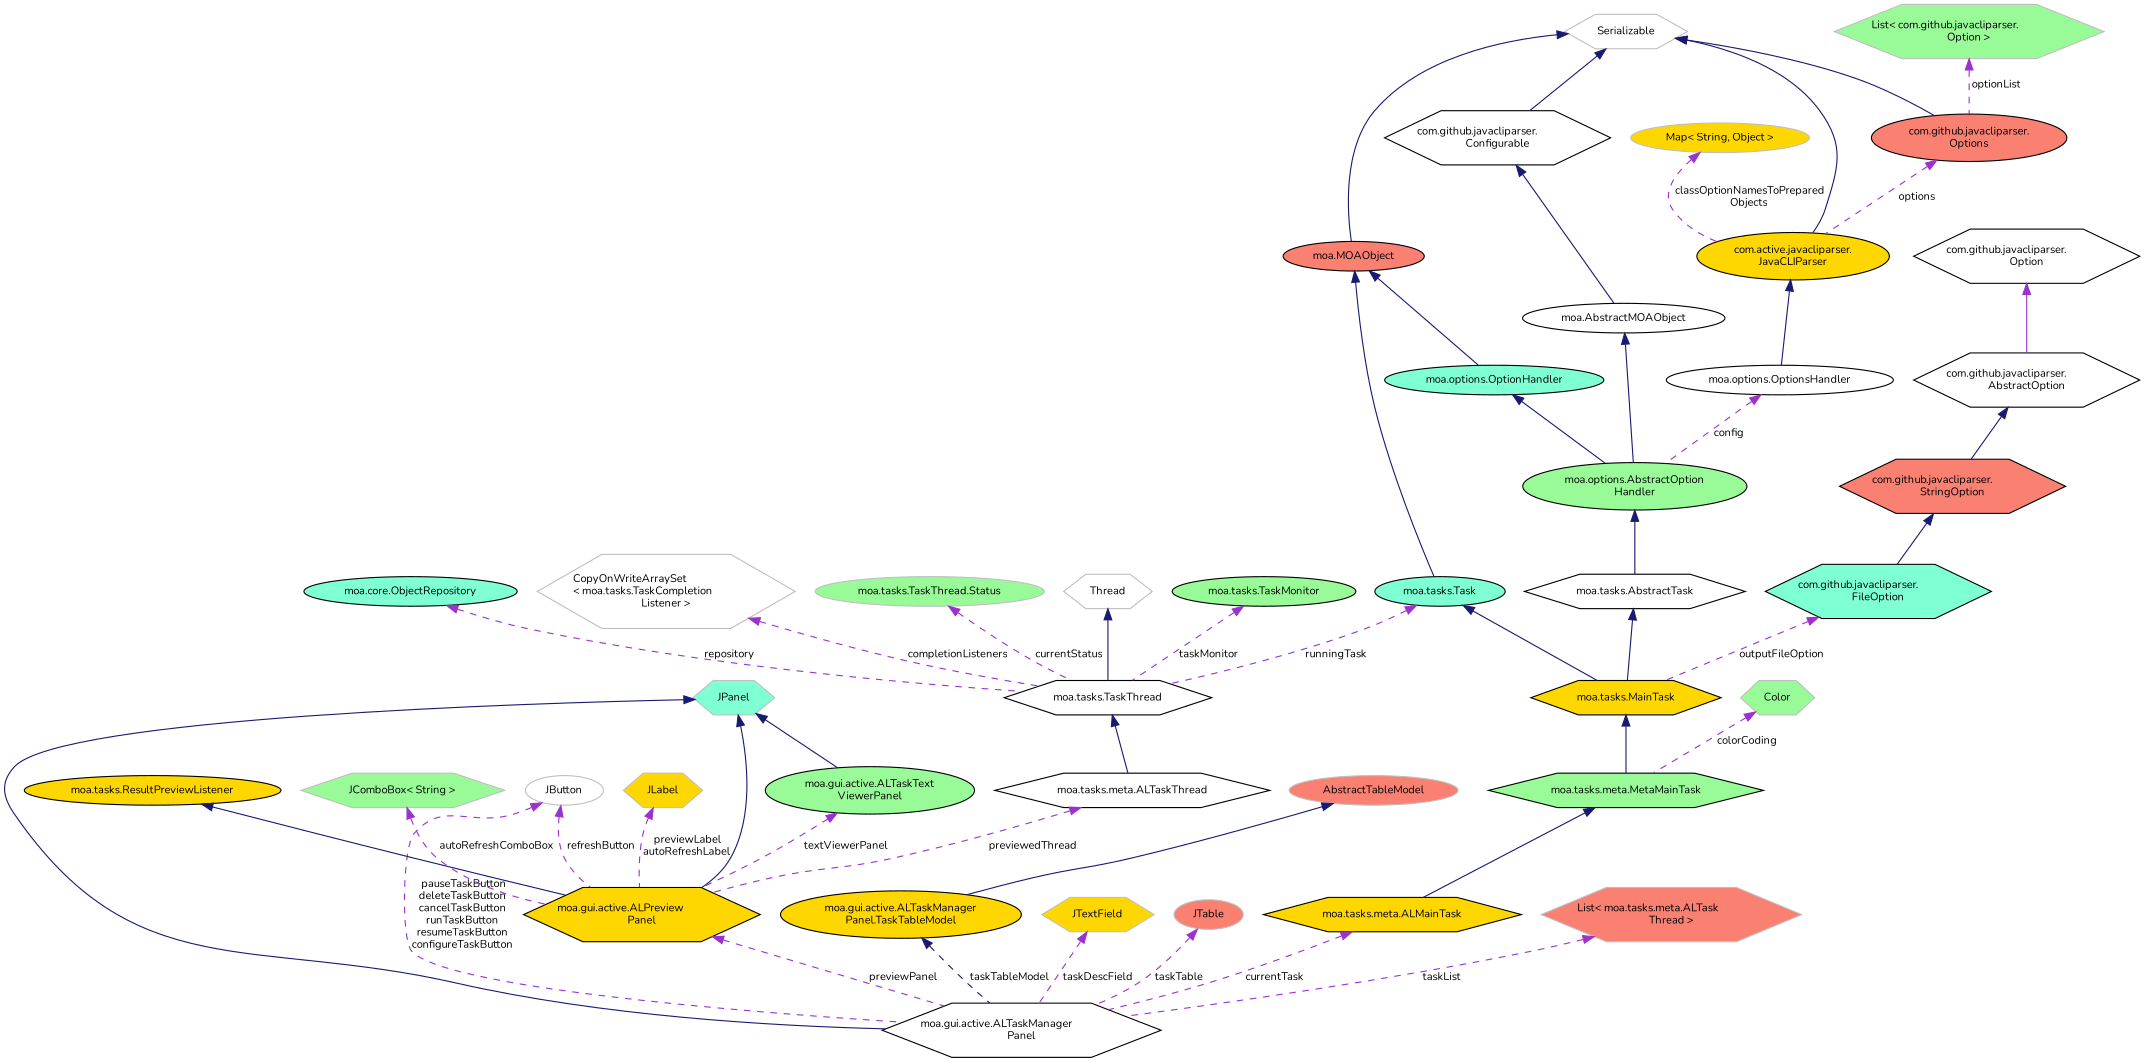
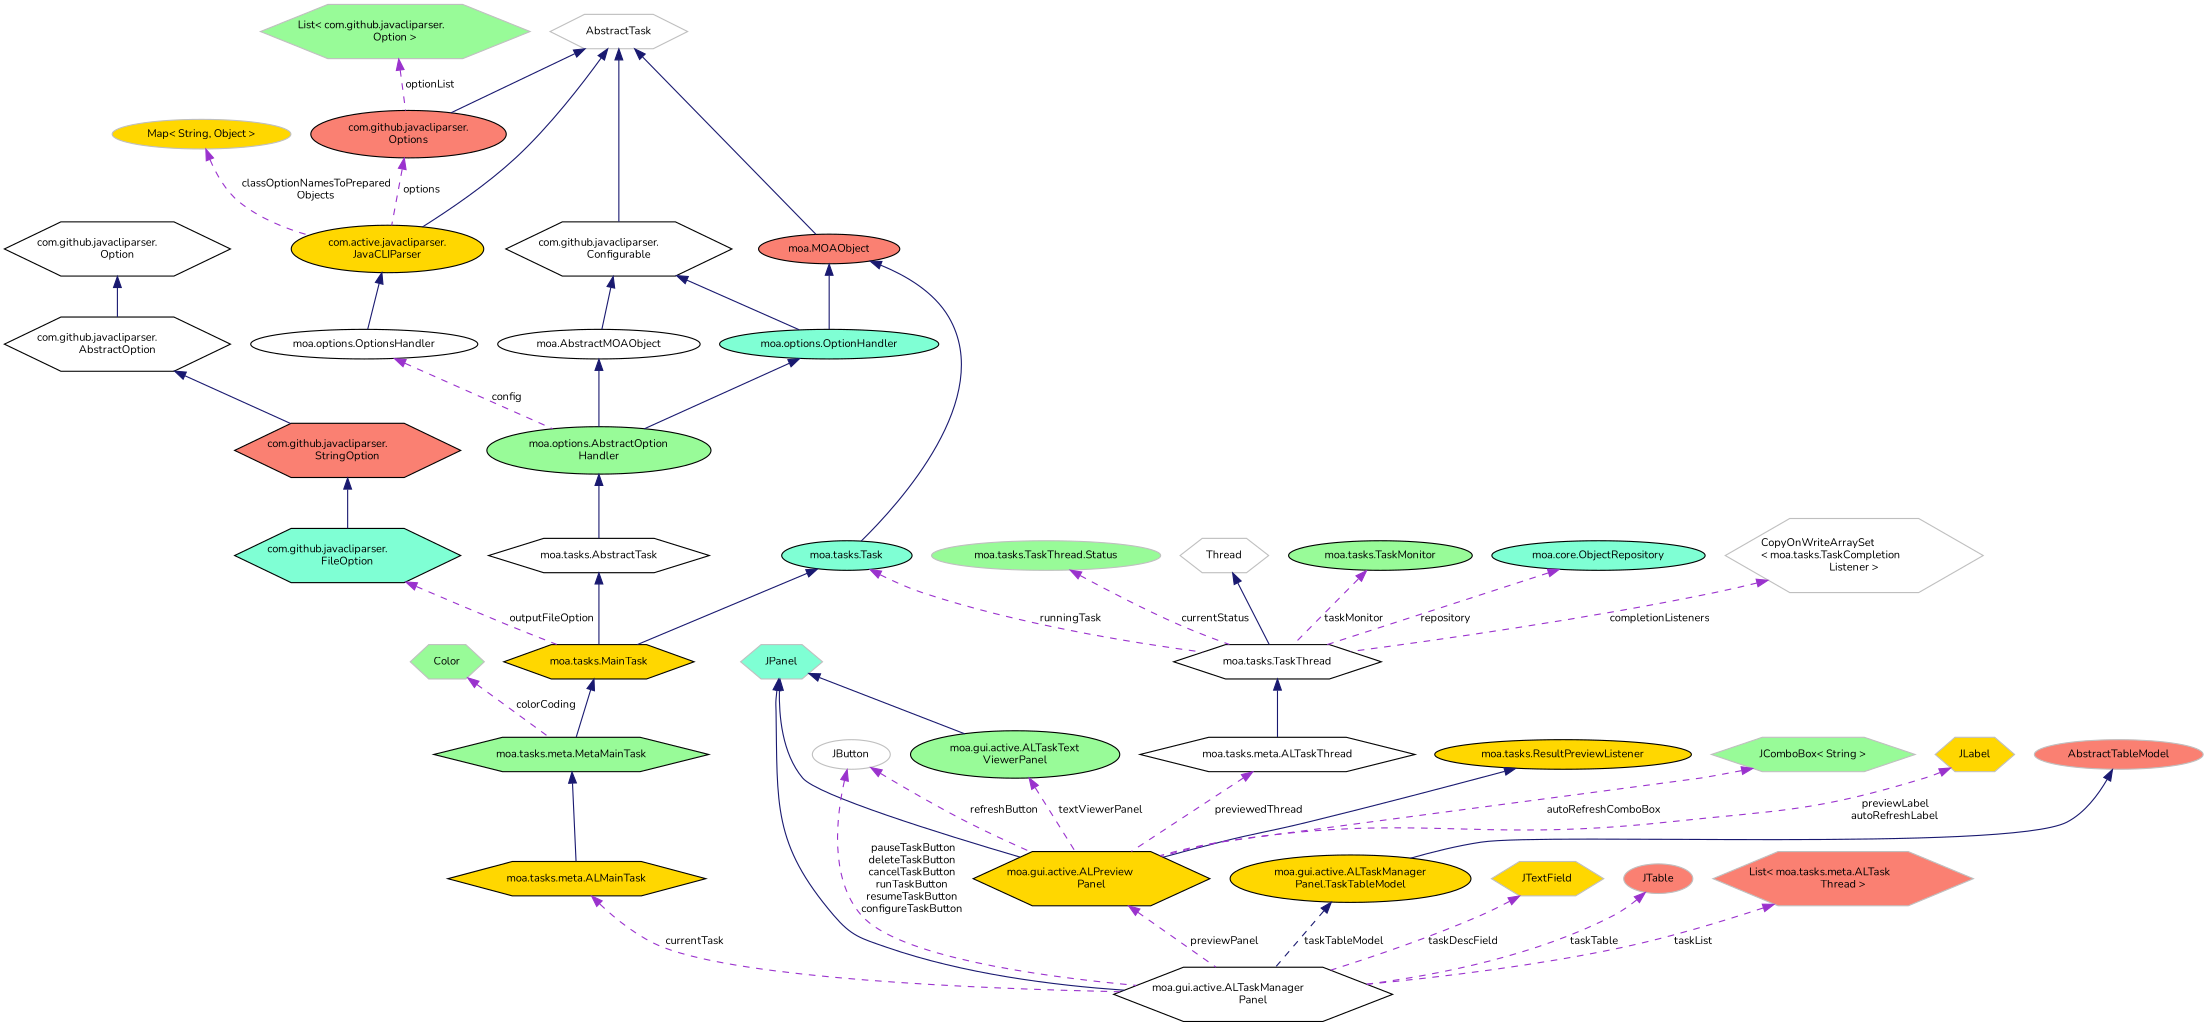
node "Serializable": label "Serializable" -> "AbstractTask"
edge "moa.options.OptionHandler" -> "com.github.javacliparser. Configurable": added
edge "com.github.javacliparser. AbstractOption" -> "com.github.javacliparser. Option": color darkorchid3 -> midnightblue
